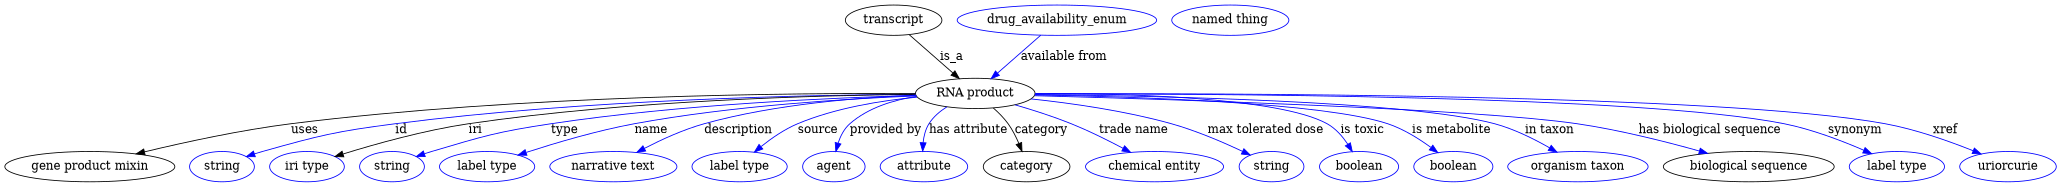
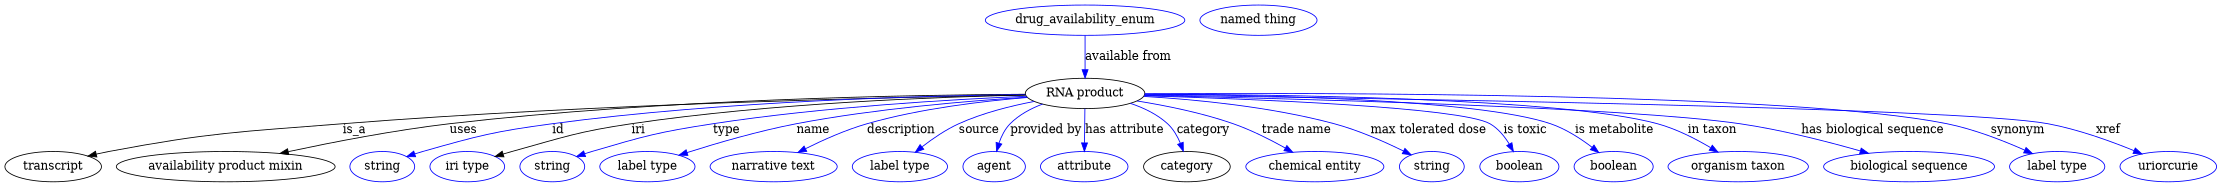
edge "transcript" -> "RNA product": reversed
edge "RNA product" -> "category": color black -> blue
node "gene product mixin": label "gene product mixin" -> "availability product mixin"
node "biological sequence": color black -> blue
